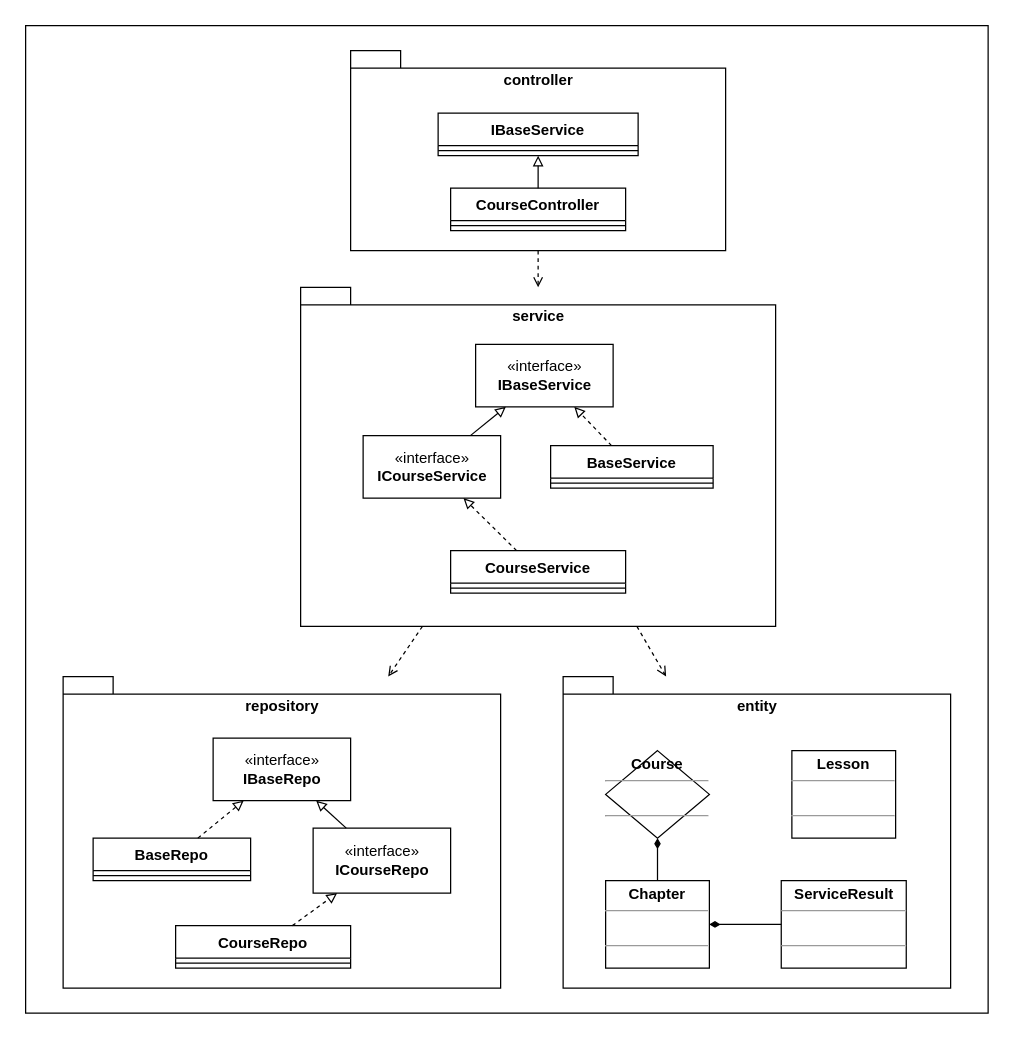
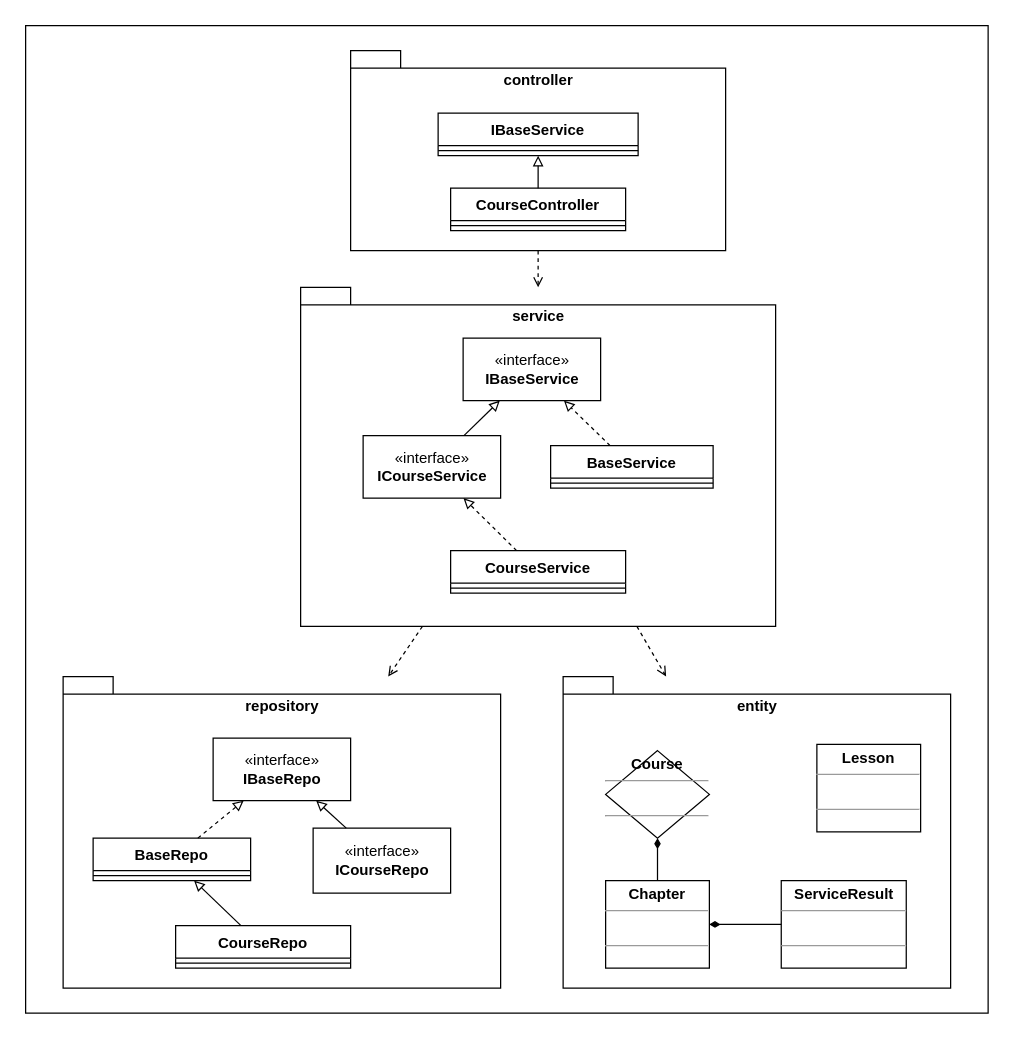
node "«interface» IBaseService": moved (544, 376) -> (532, 369)
node "Lesson": moved (844, 794) -> (869, 788)
edge "CourseRepo" -> "BaseRepo": added
edge "CourseRepo" -> "«interface» ICourseRepo": removed
